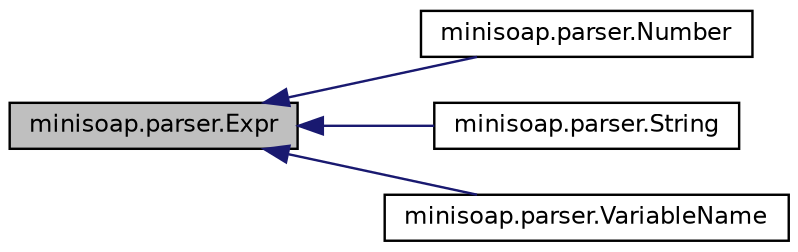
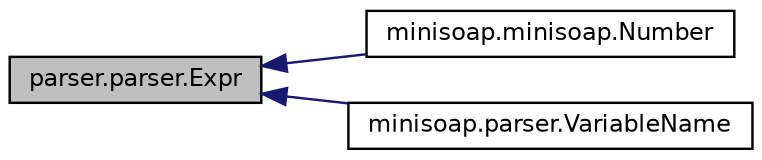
node "minisoap.parser.Number": label "minisoap.parser.Number" -> "minisoap.minisoap.Number"
node "minisoap.parser.Expr": label "minisoap.parser.Expr" -> "parser.parser.Expr"
node "minisoap.parser.String": removed
